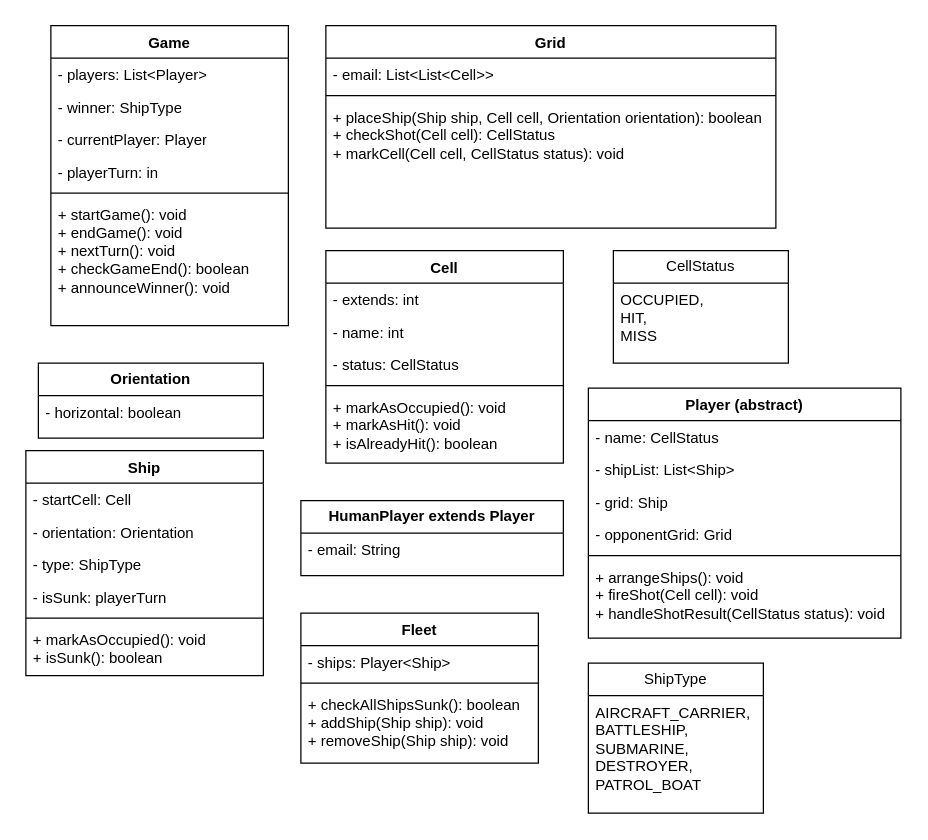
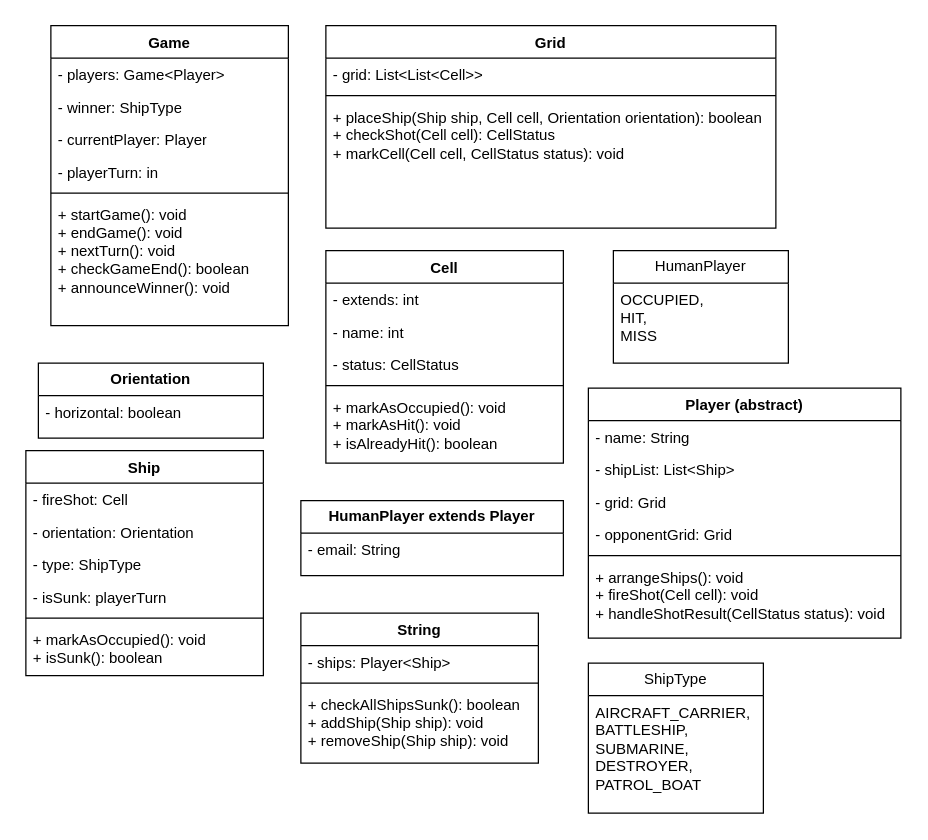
node "- players: List<Player>": label "- players: List<Player>" -> "- players: Game<Player>"
node "- email: List<List<Cell>>": label "- email: List<List<Cell>>" -> "- grid: List<List<Cell>>"
node "CellStatus": label "CellStatus" -> "HumanPlayer"
node "- name: CellStatus": label "- name: CellStatus" -> "- name: String"
node "- startCell: Cell": label "- startCell: Cell" -> "- fireShot: Cell"
node "- grid: Ship": label "- grid: Ship" -> "- grid: Grid"
node "Fleet": label "Fleet" -> "String"
